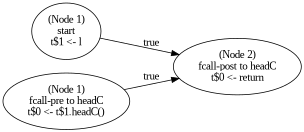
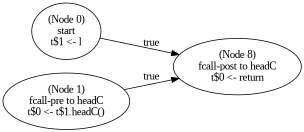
node "(Node 1) start t$1 <- l": label "(Node 1) start t$1 <- l" -> "(Node 0) start t$1 <- l"
node "(Node 2) fcall-post to headC t$0 <- return": label "(Node 2) fcall-post to headC t$0 <- return" -> "(Node 8) fcall-post to headC t$0 <- return"
